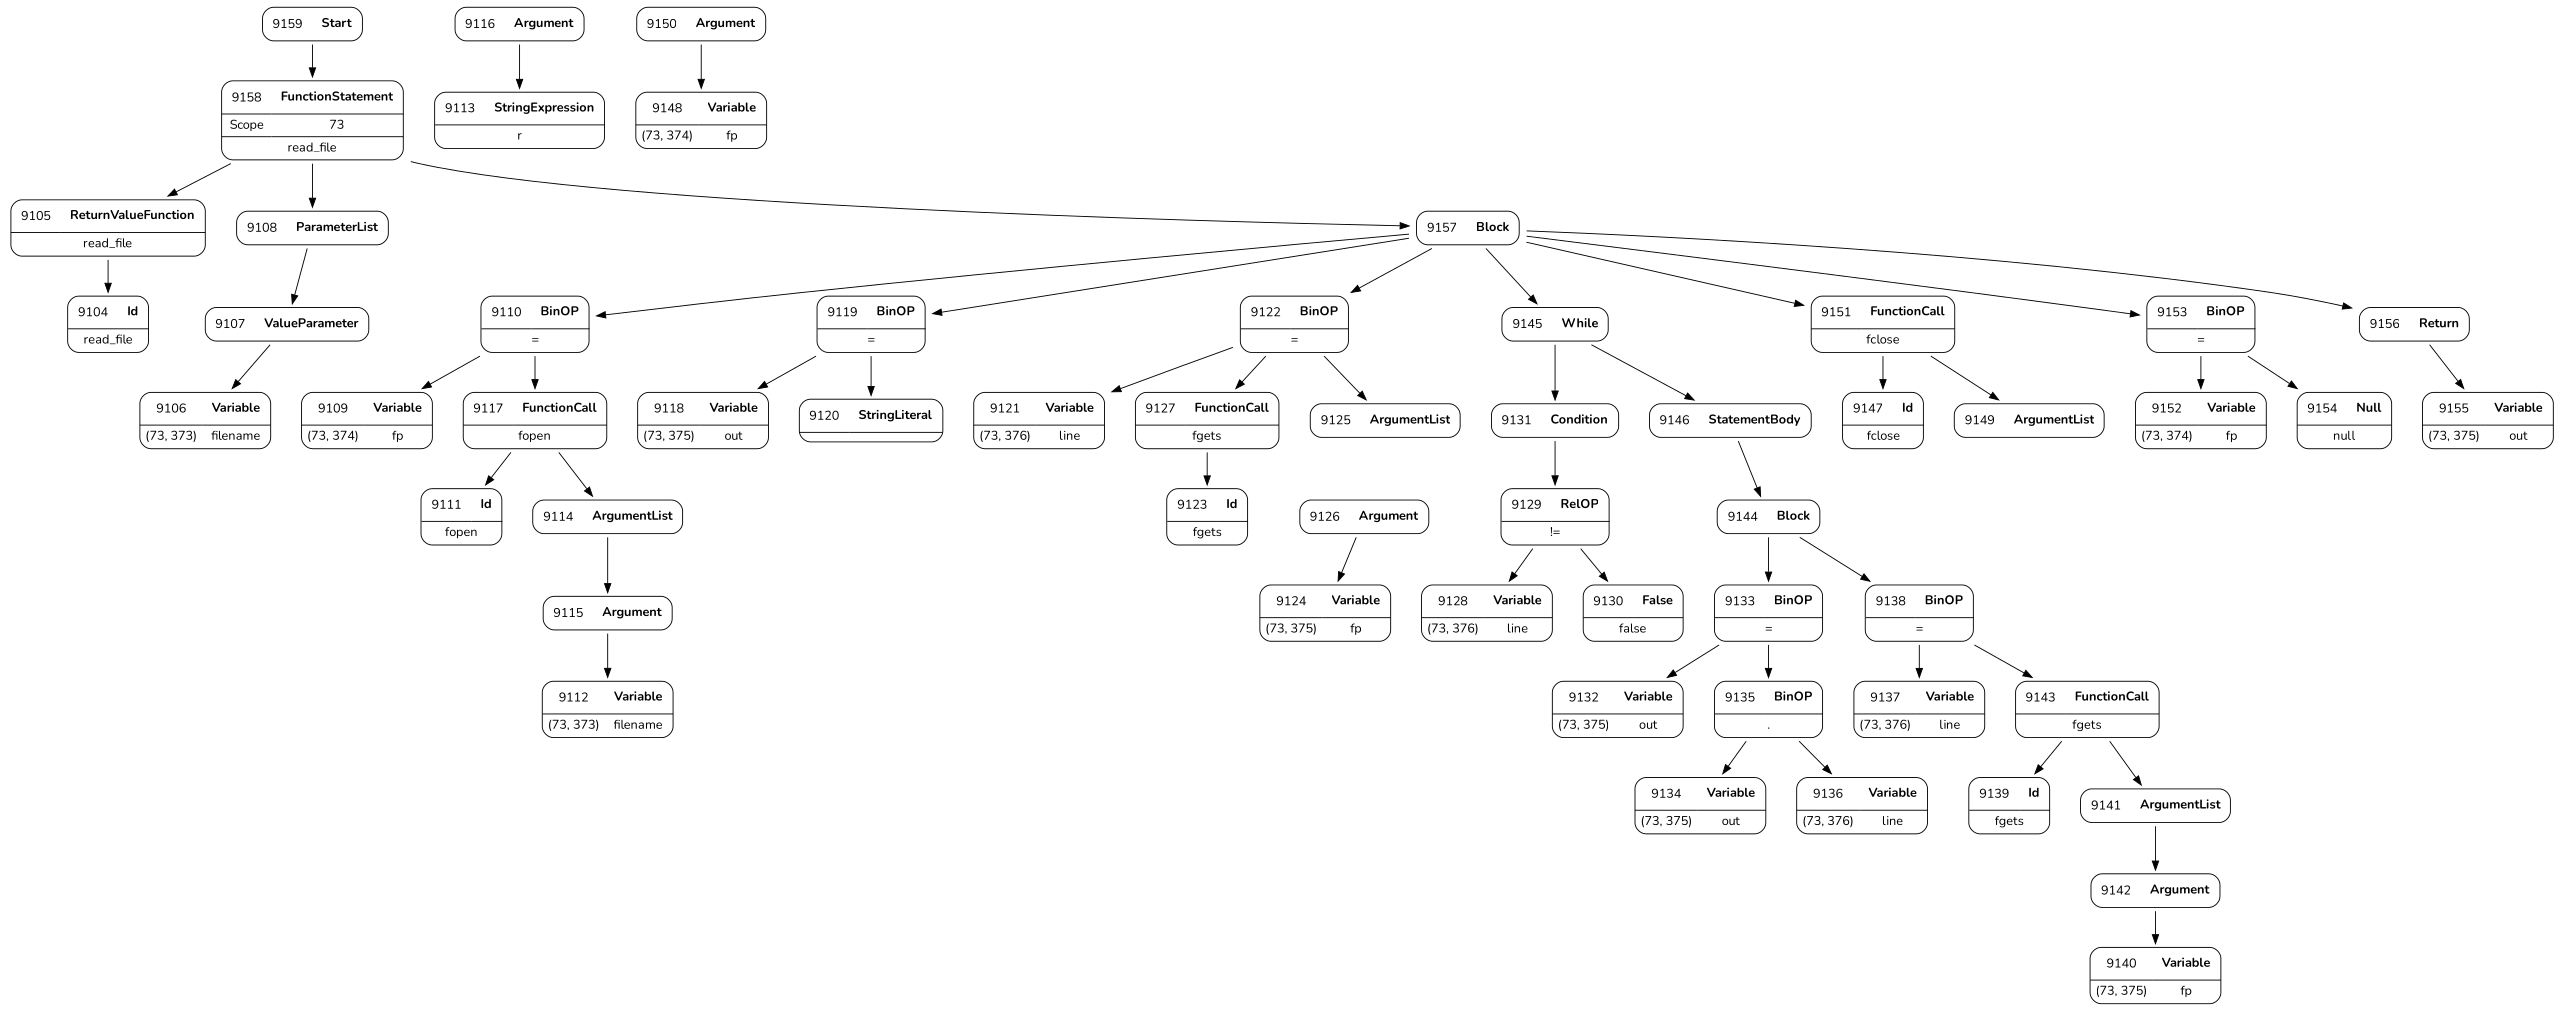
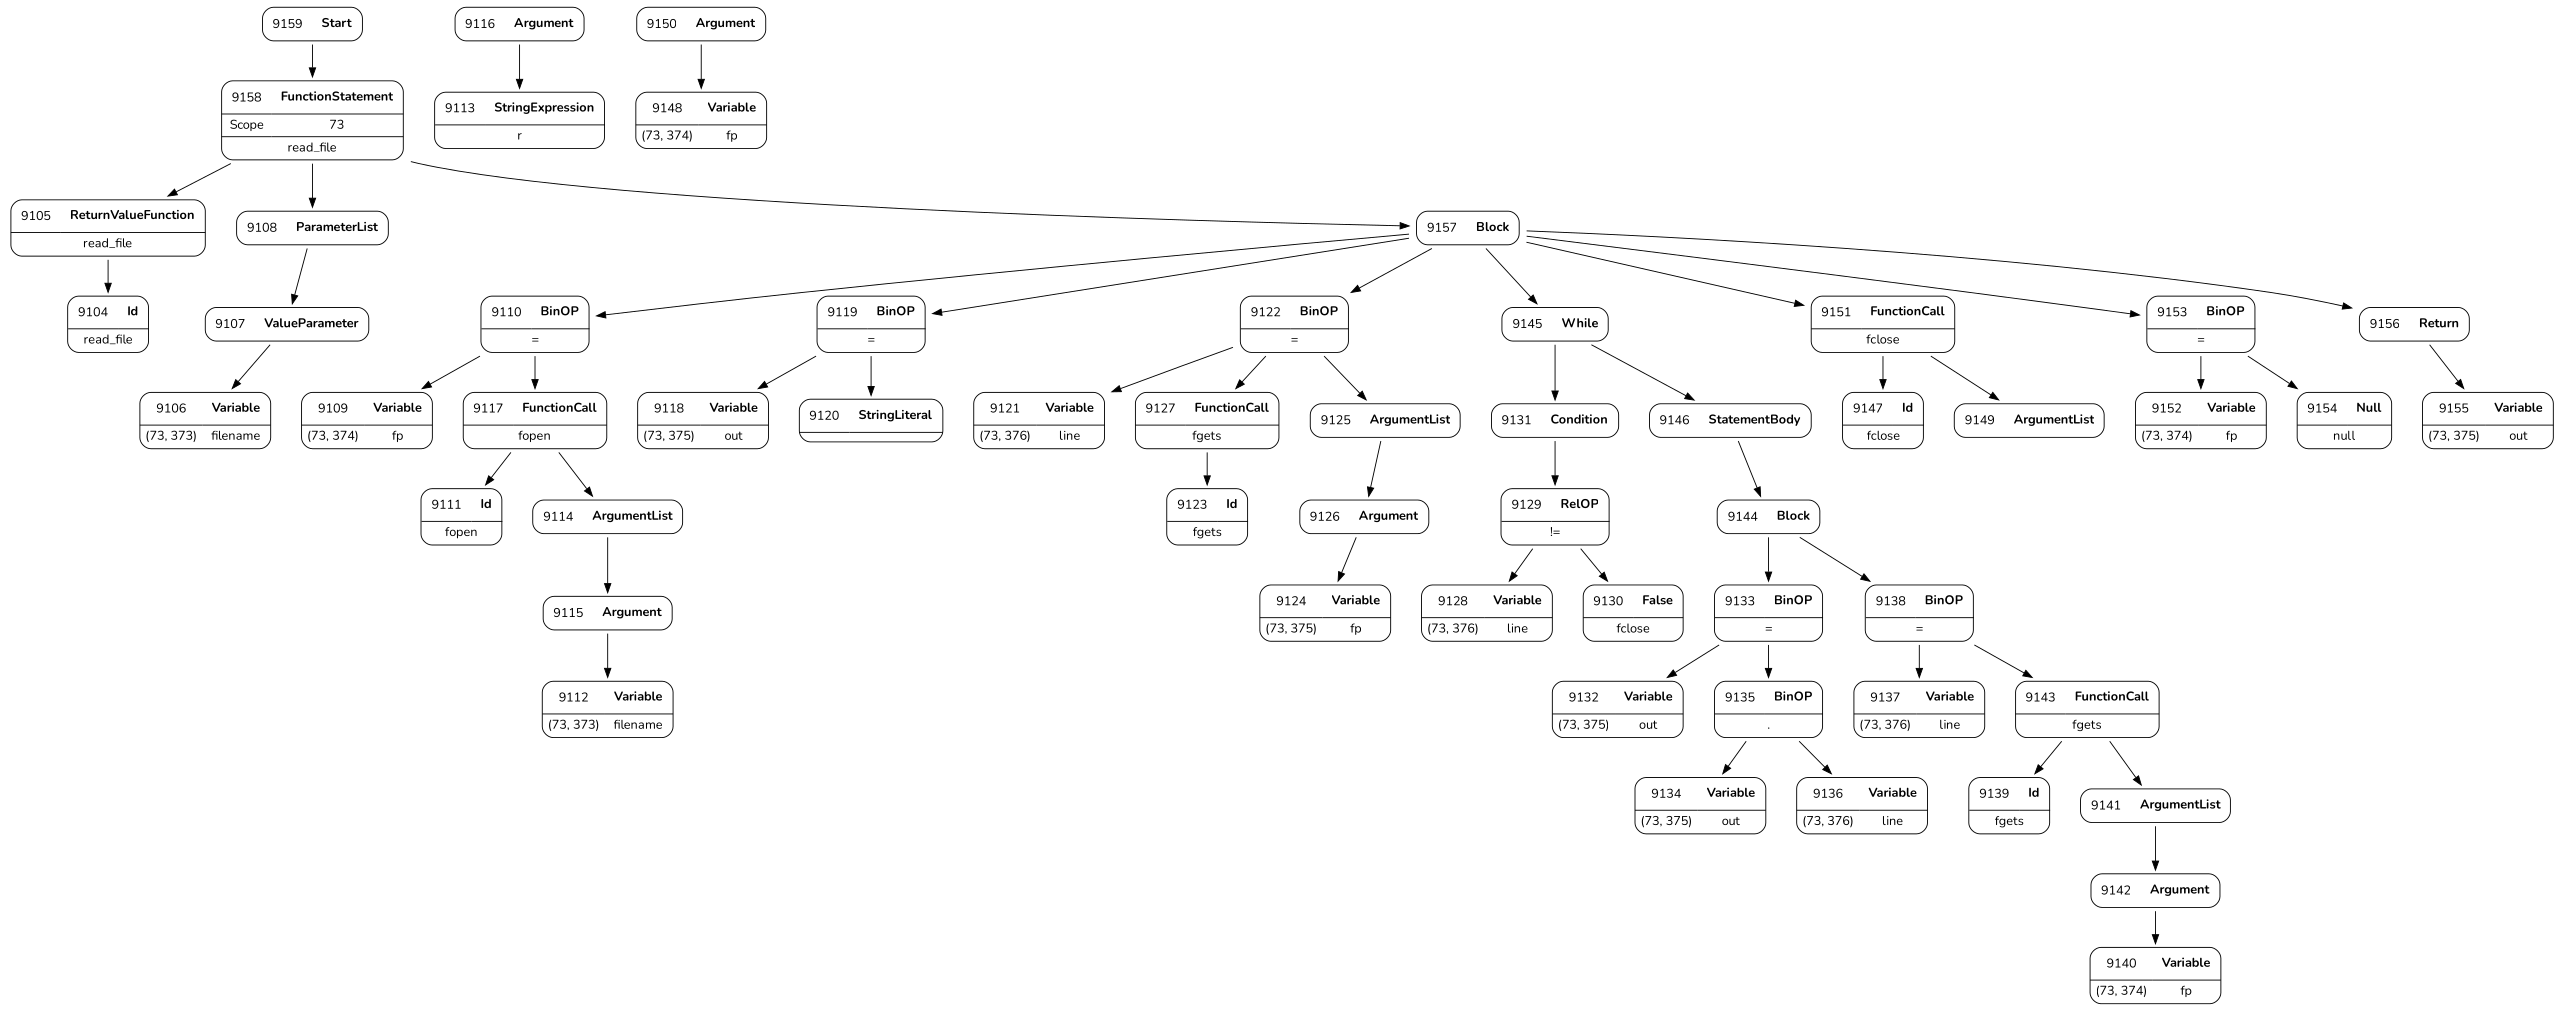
edge "9125" -> "9126": added
node "9130": text "false" -> "fclose"
node "9140": text "(73, 375)" -> "(73, 374)"
